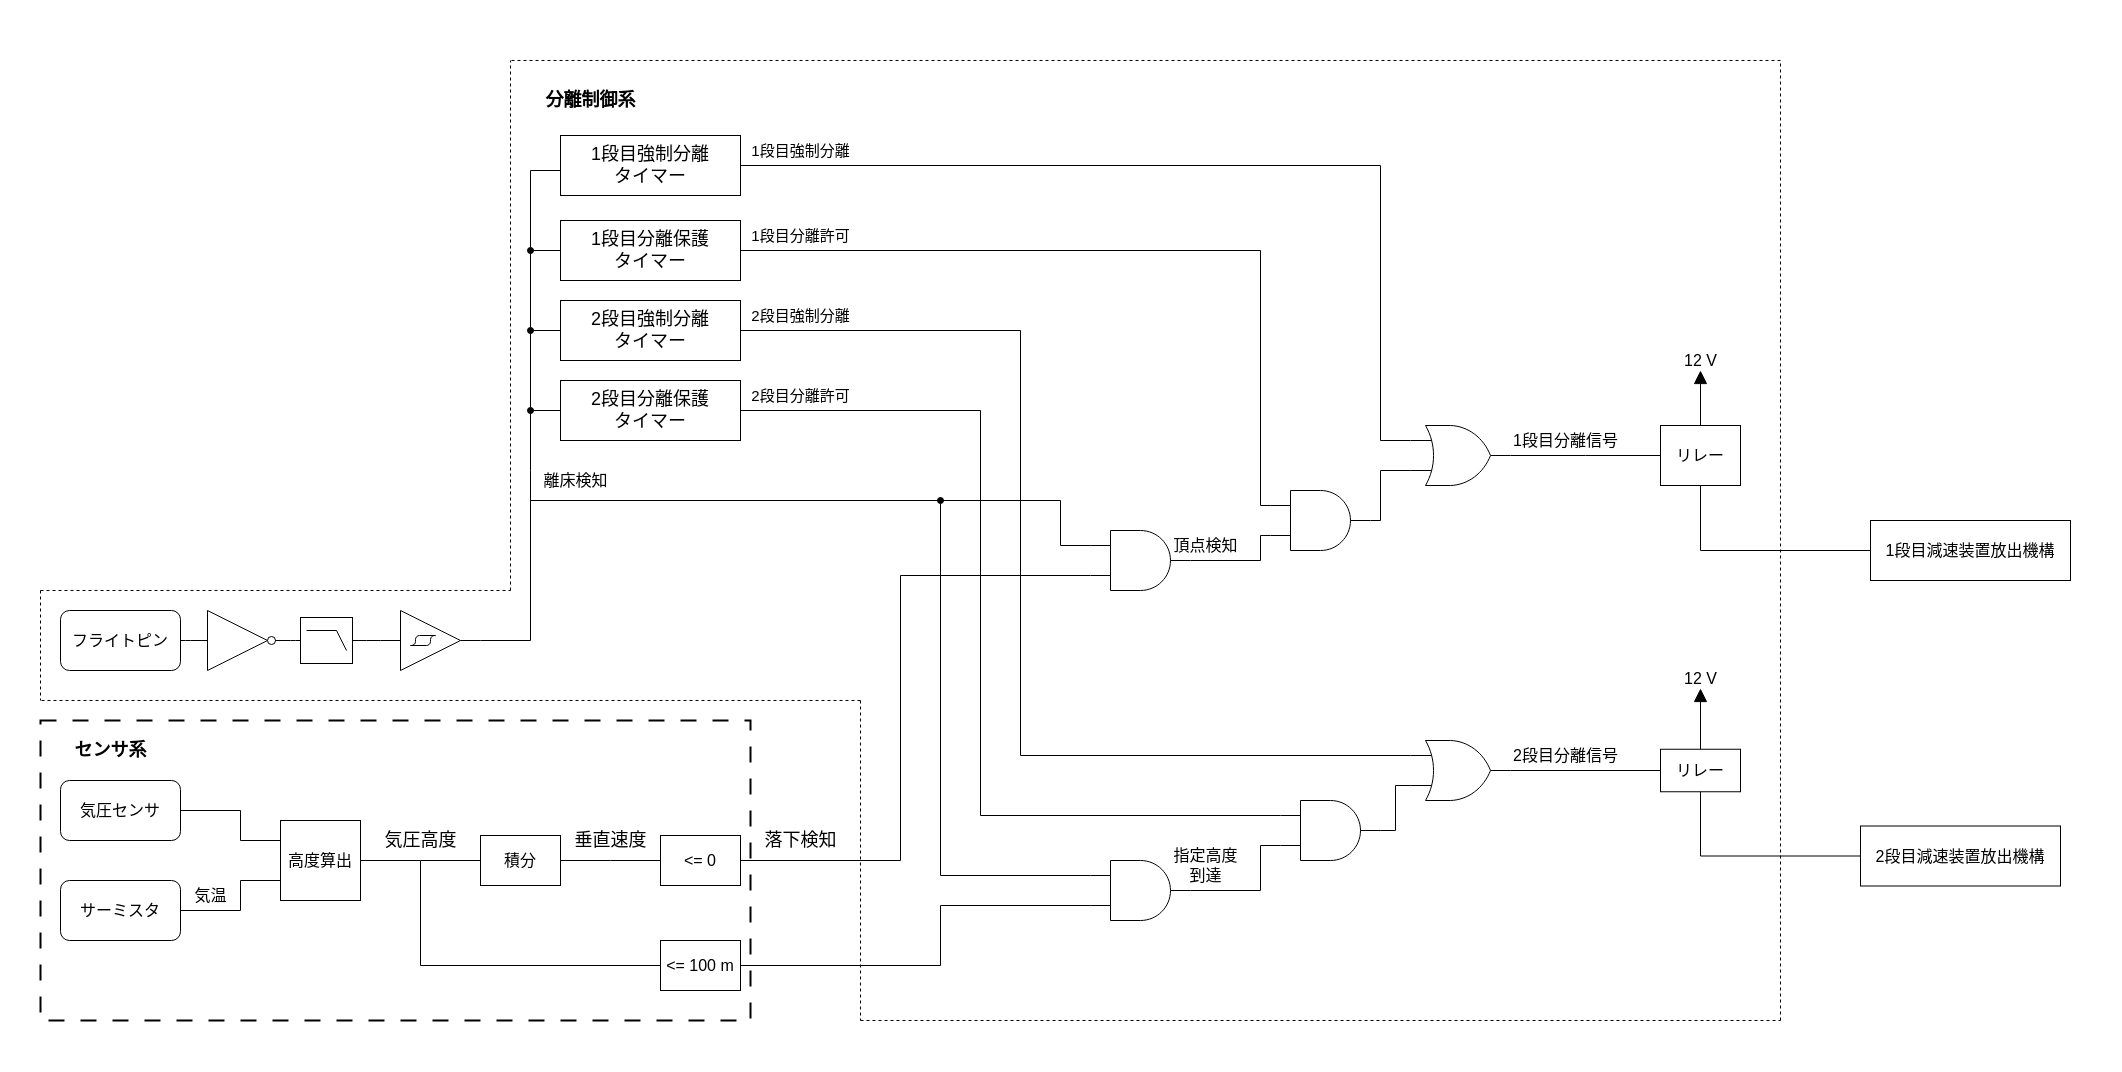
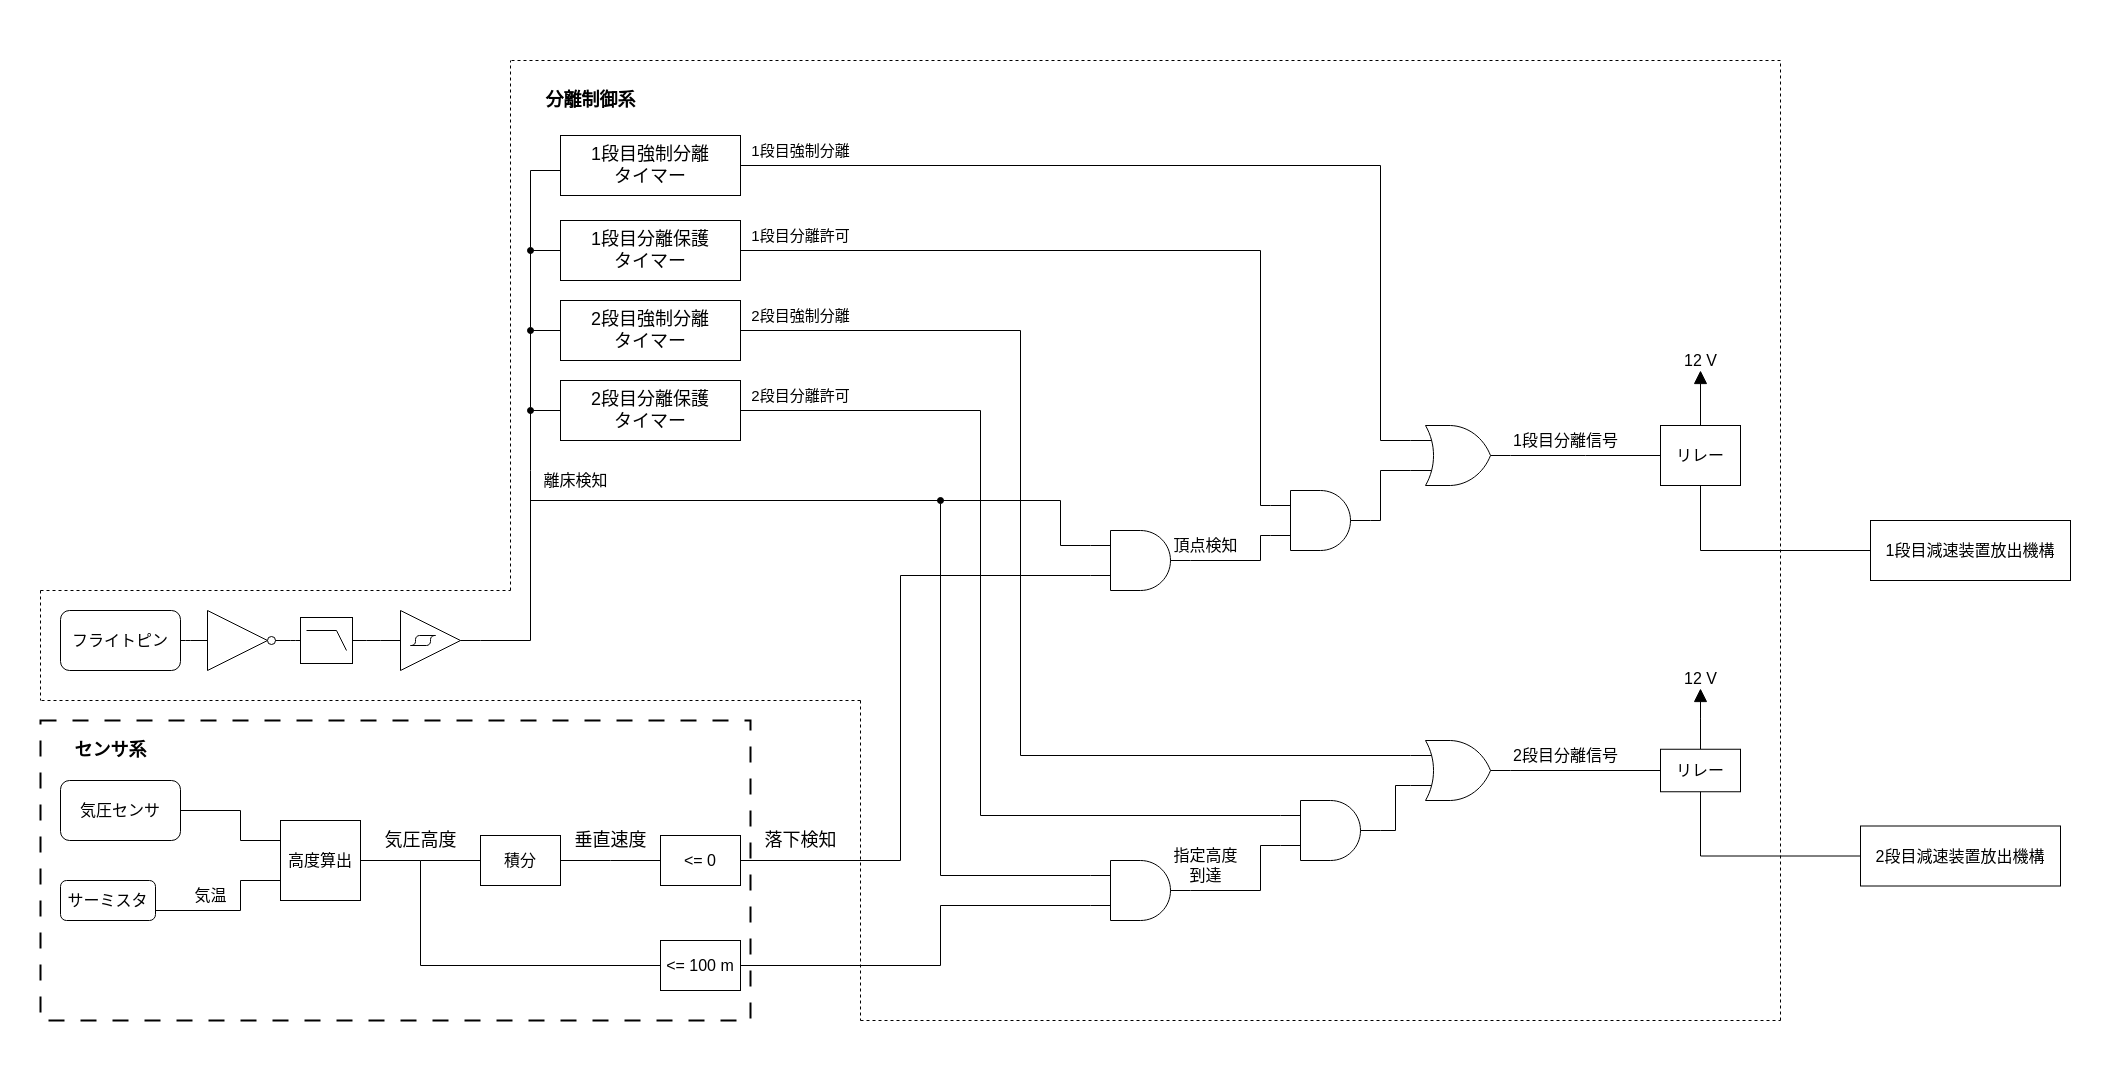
node "サーミスタ": size 120x60 -> 95x40
